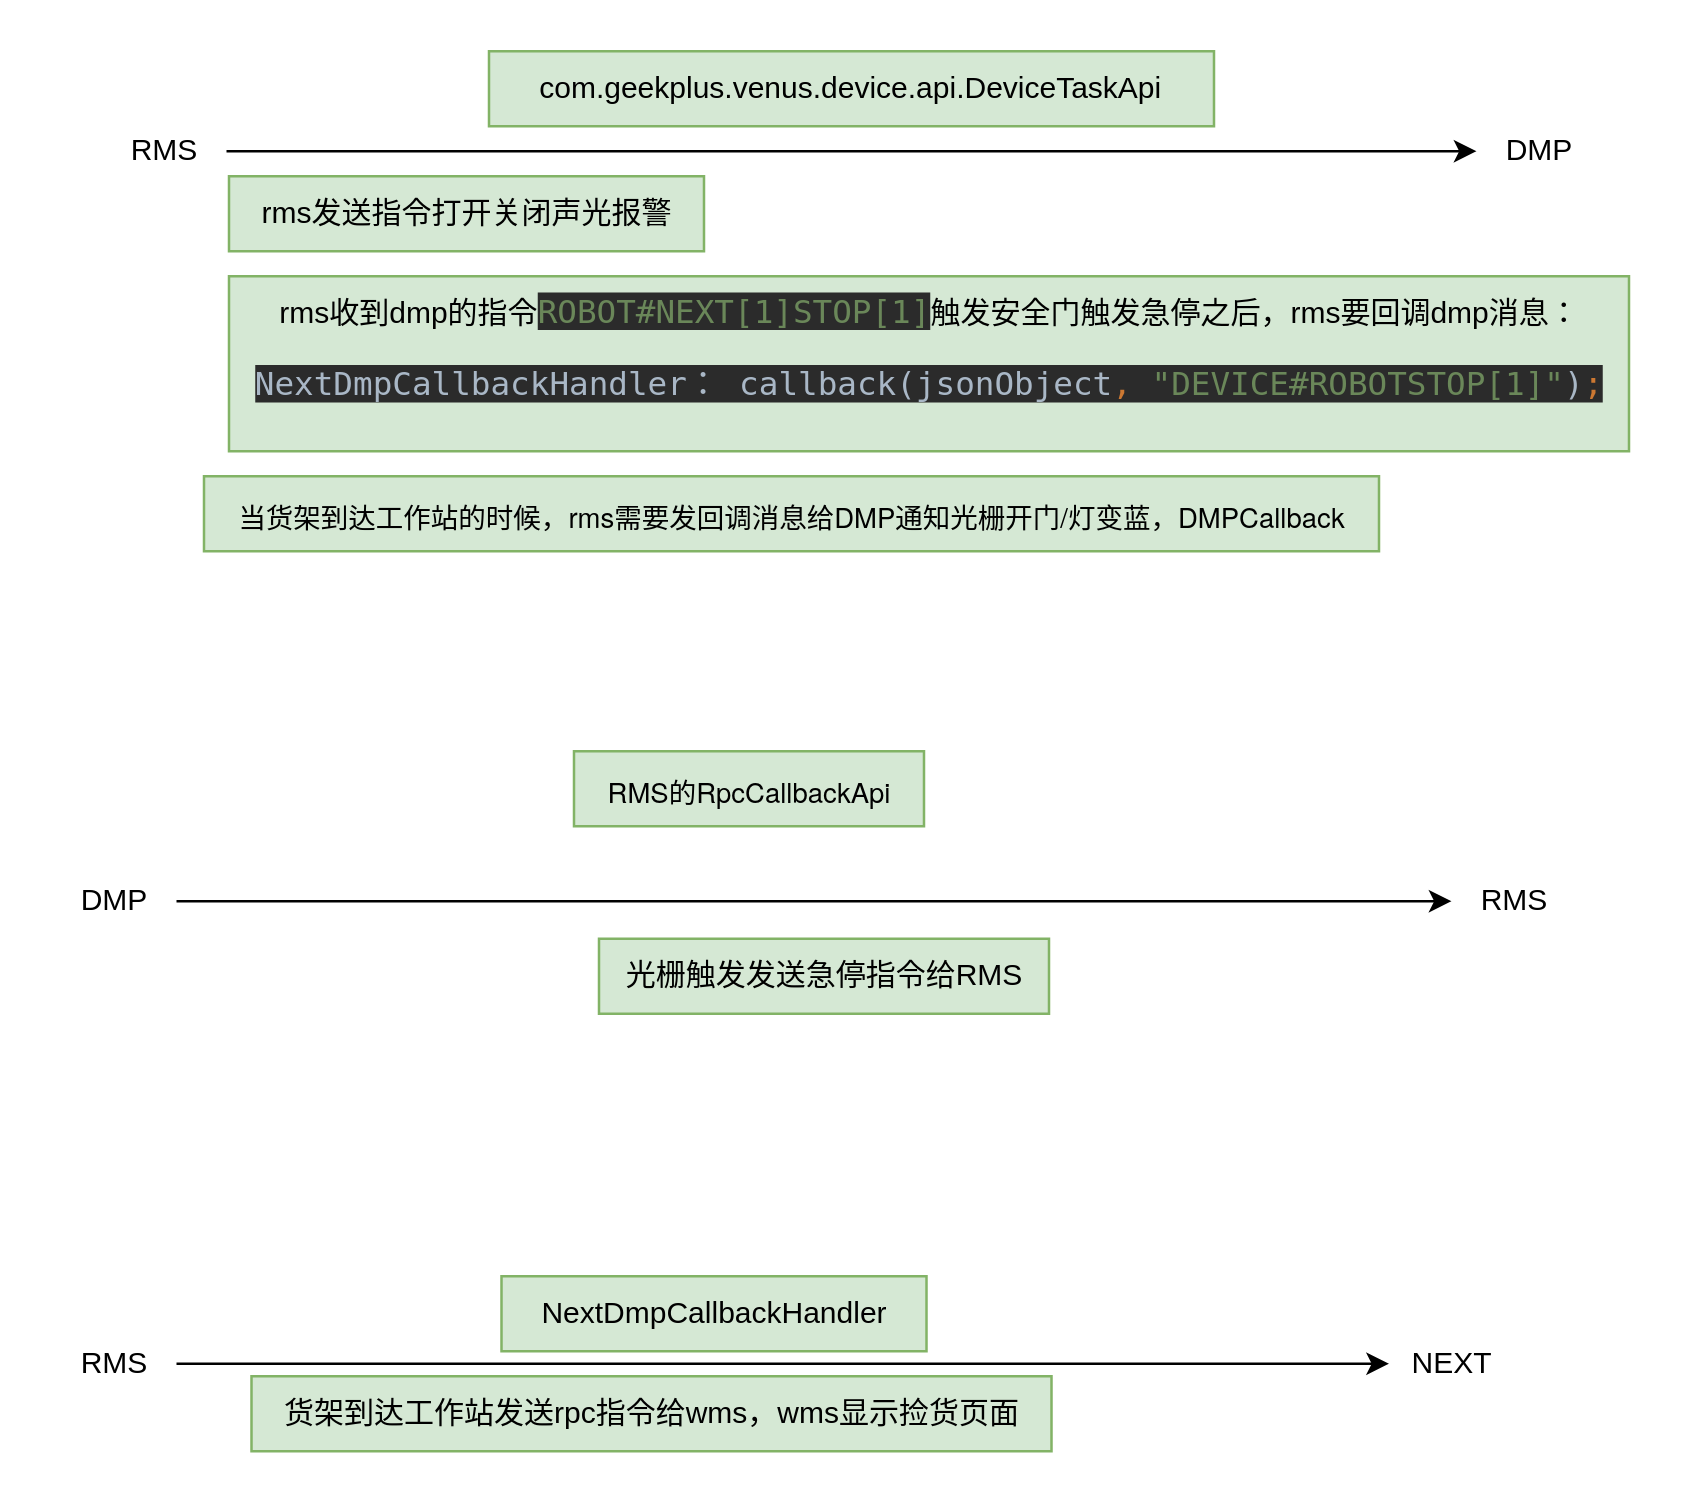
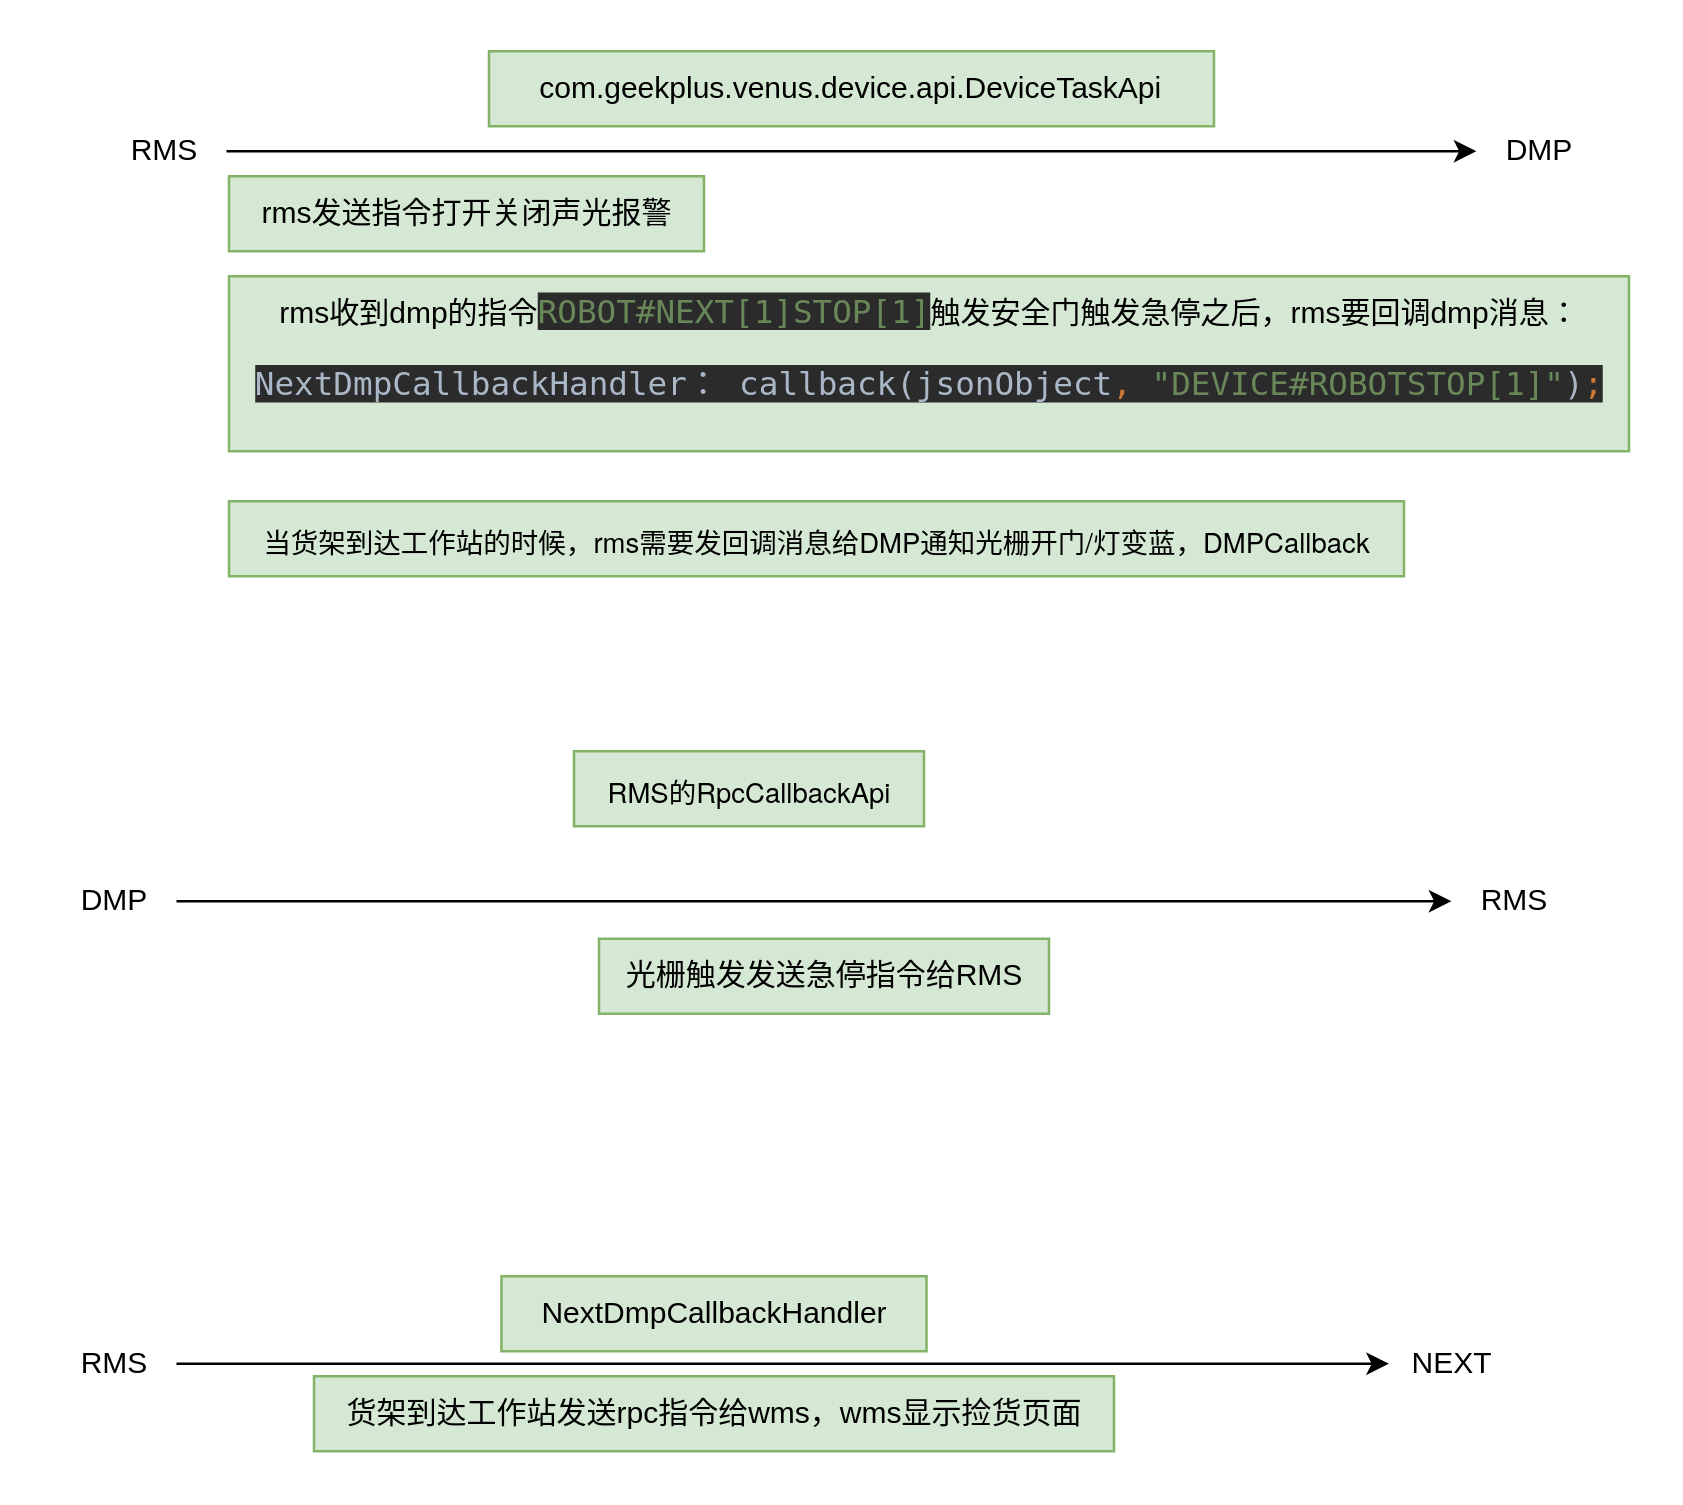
node "当货架到达工作站的时候，rms需要发回调消息给DMP通知光栅开门/灯变蓝，DMPCallback": moved (791, 514) -> (816, 539)
node "货架到达工作站发送rpc指令给wms，wms显示捡货页面": moved (651, 1414) -> (714, 1414)
